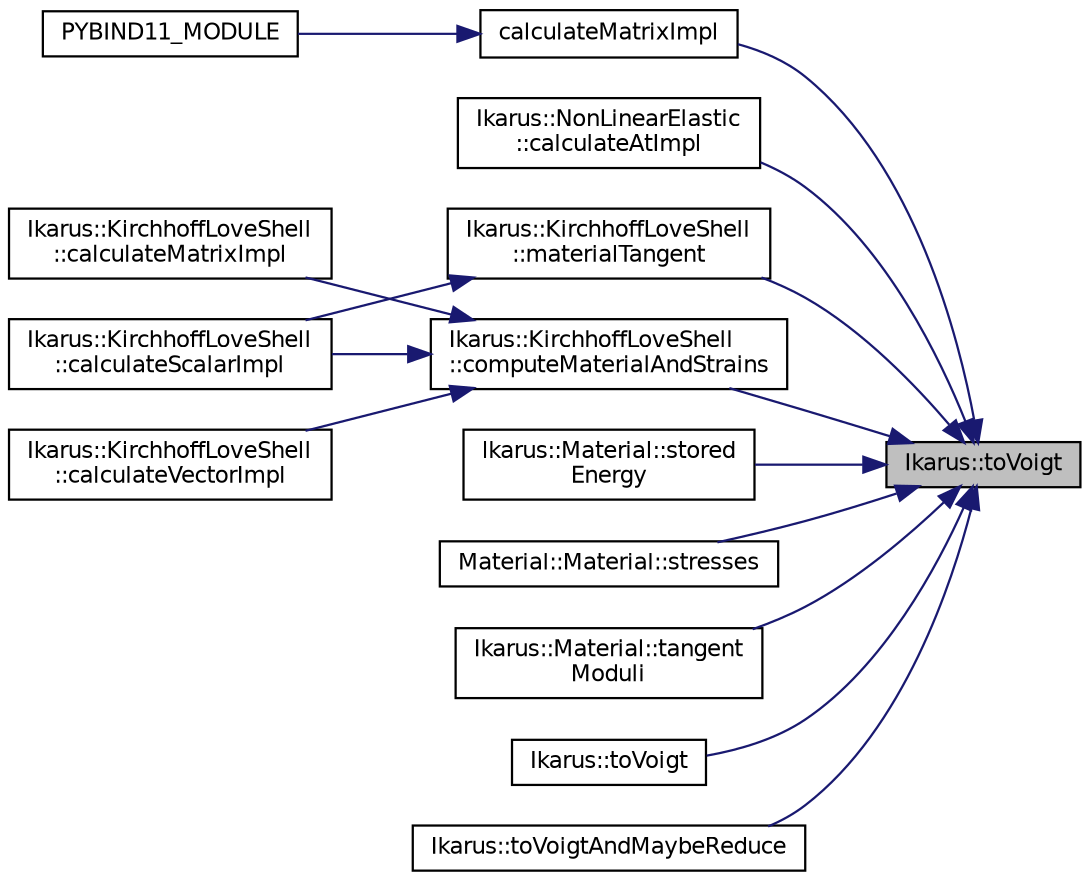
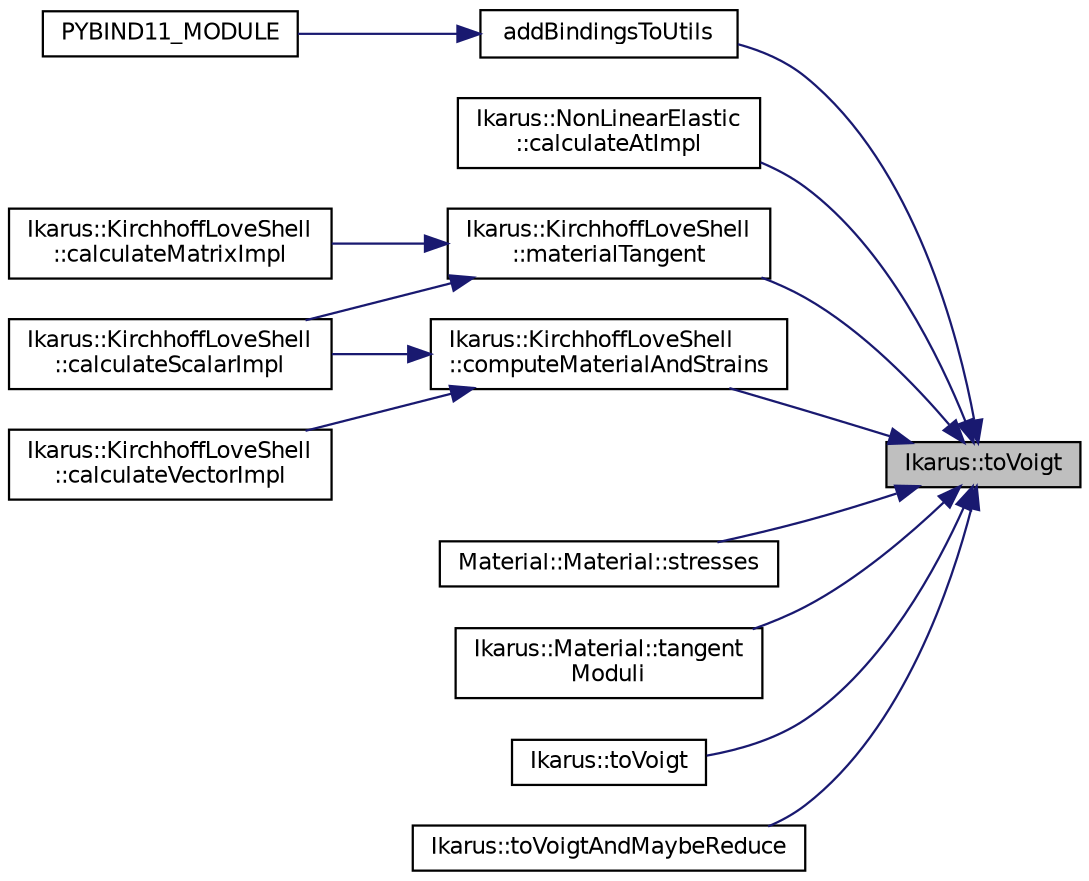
node "calculateMatrixImpl": label "calculateMatrixImpl" -> "addBindingsToUtils"
edge "Ikarus::KirchhoffLoveShell ::calculateMatrixImpl" -> "Ikarus::KirchhoffLoveShell ::computeMaterialAndStrains": now "Ikarus::KirchhoffLoveShell ::calculateMatrixImpl" -> "Ikarus::KirchhoffLoveShell ::materialTangent"
node "Ikarus::Material::stored Energy": removed
